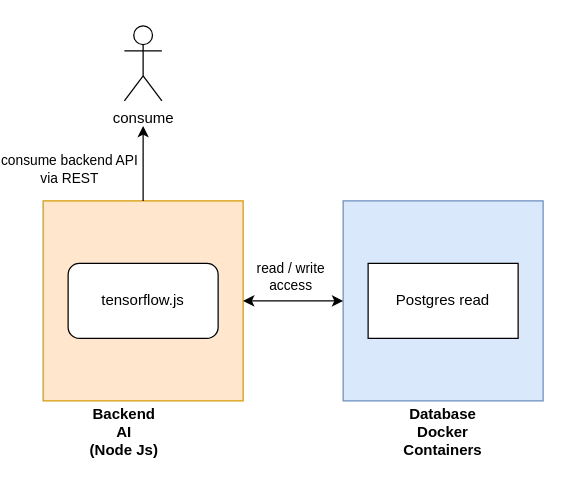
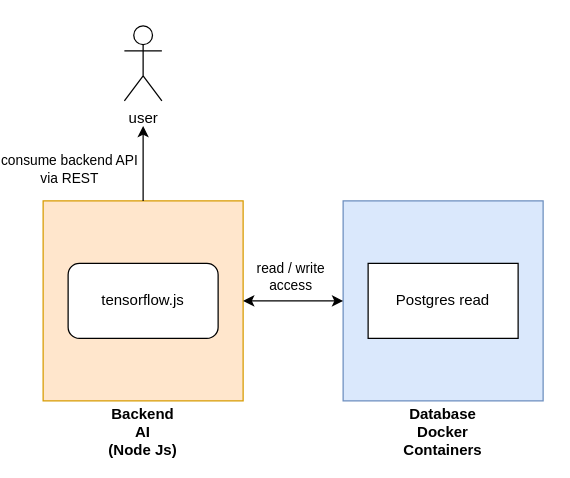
node "consume": label "consume" -> "user"
node "Backend AI (Node Js)": moved (124, 432) -> (143, 432)
